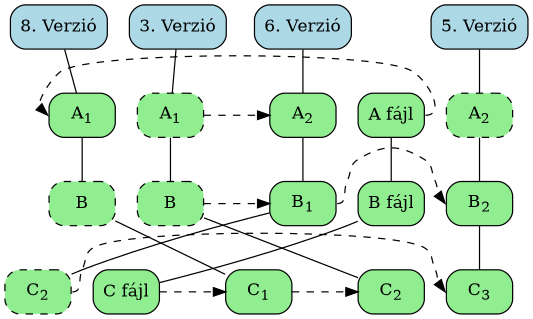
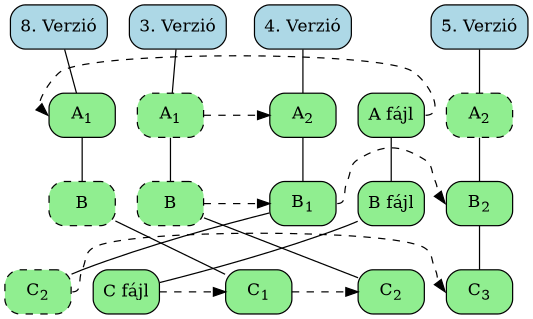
node "6. Verzió": label "6. Verzió" -> "4. Verzió"
